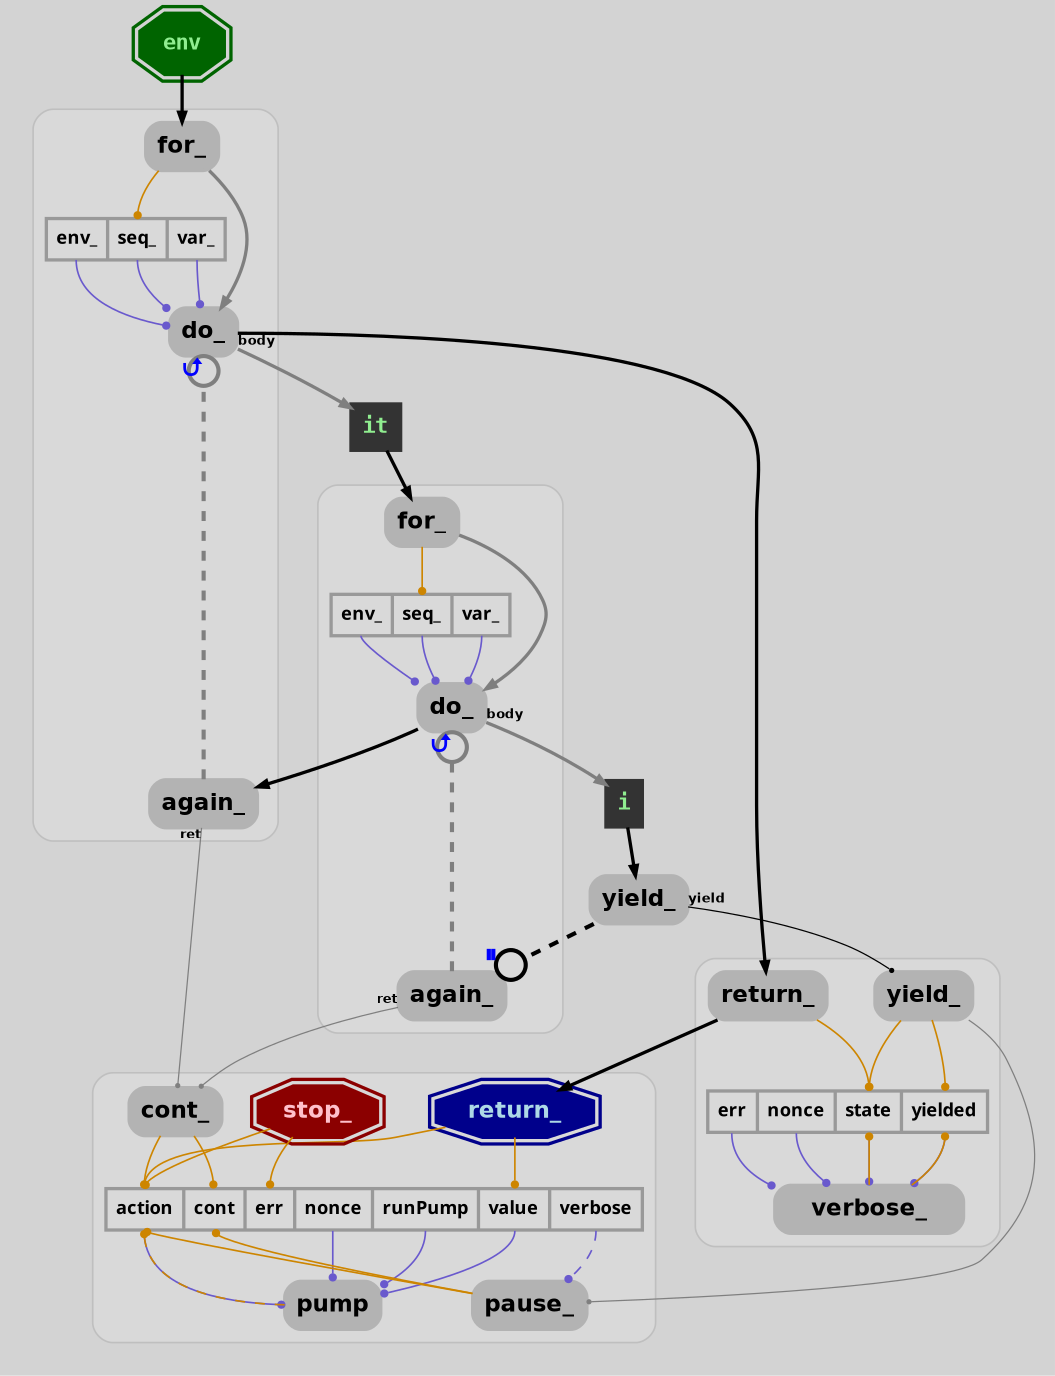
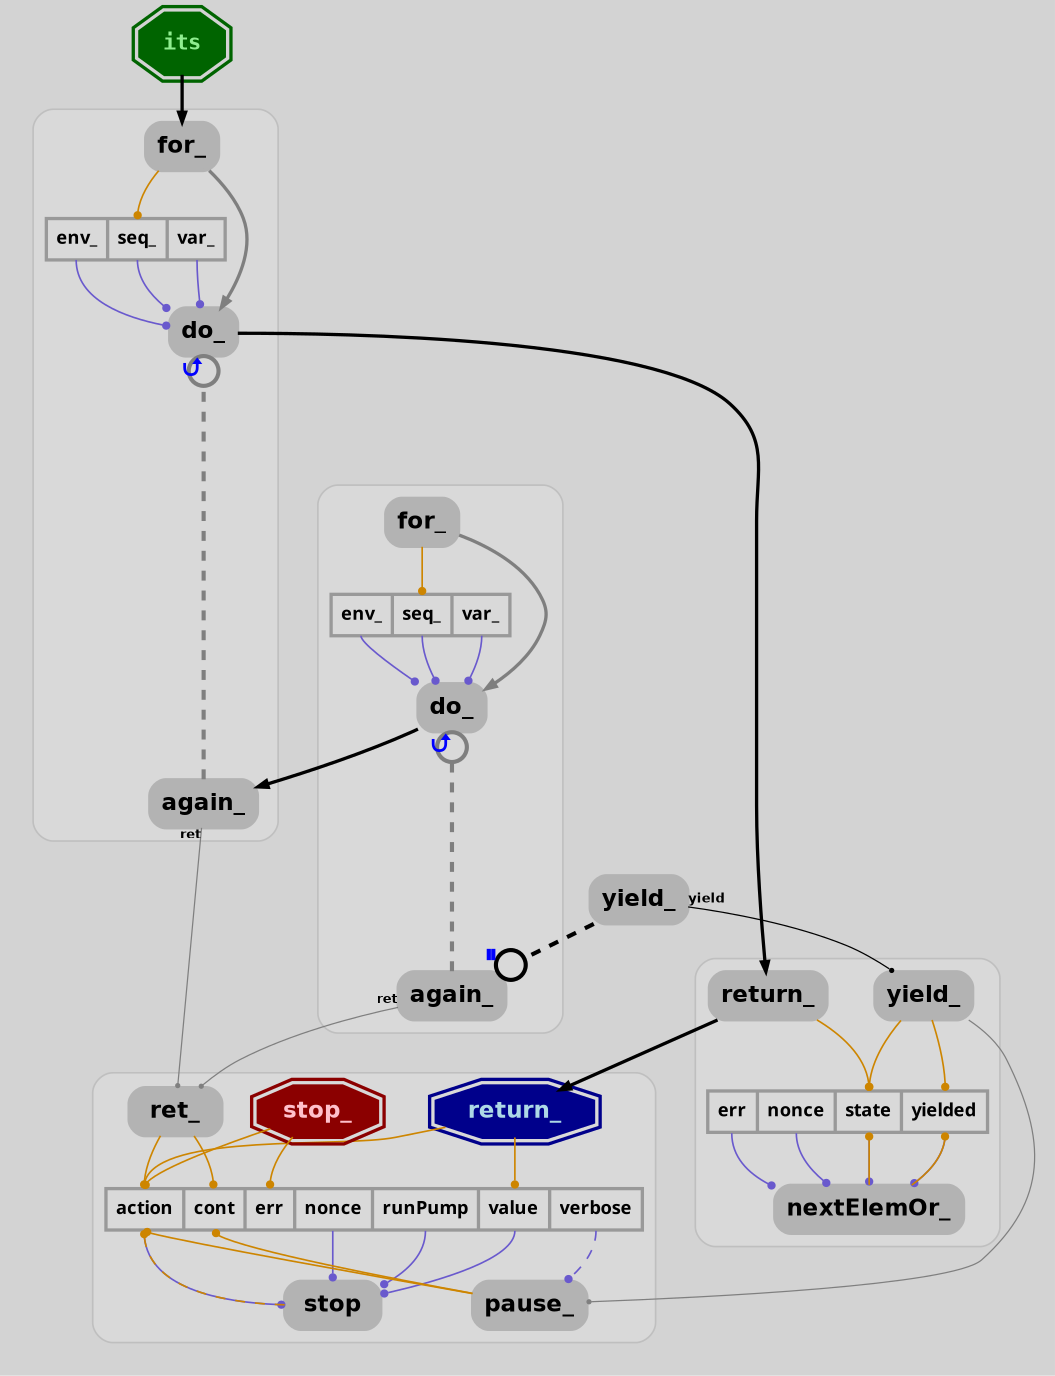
node "env": label "env" -> "its"
node "it": removed
node "i": removed
node "cont_": label "cont_" -> "ret_"
node "verbose_": label "verbose_" -> "nextElemOr_"
node "pump": label "pump" -> "stop"
